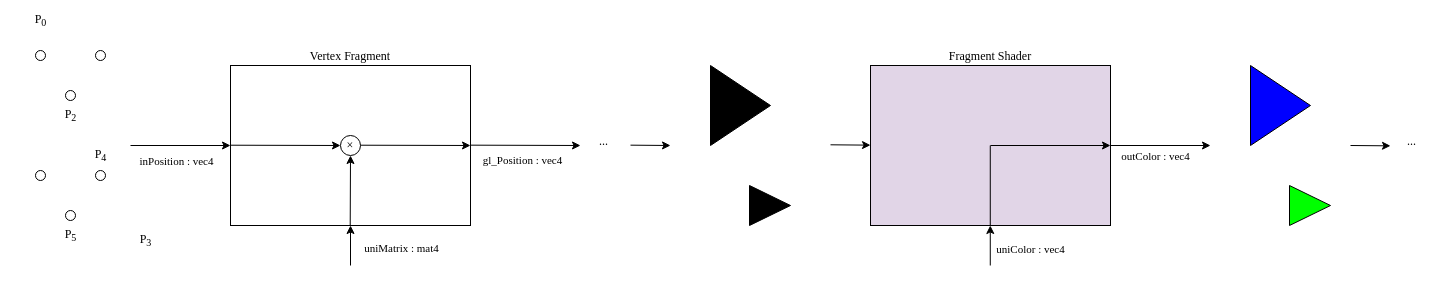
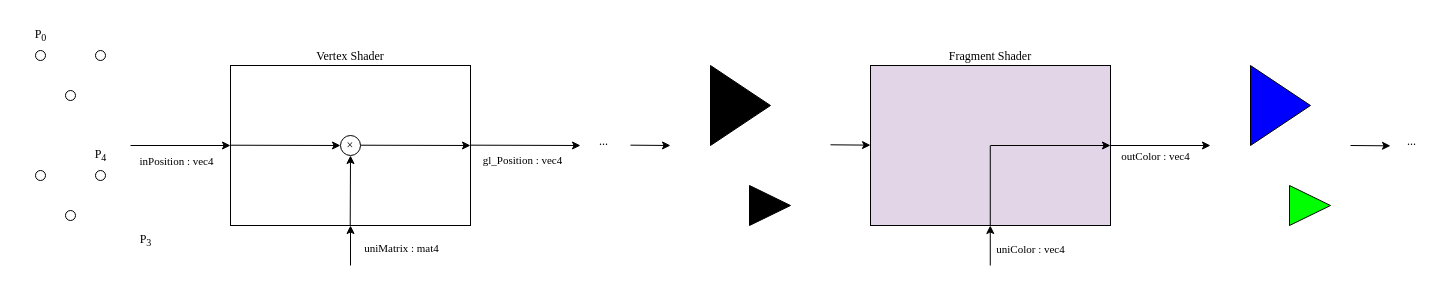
node "P0": moved (41, 21) -> (41, 36)
node "Vertex Fragment": label "Vertex Fragment" -> "Vertex Shader"
node "P2": removed
node "P5": removed
